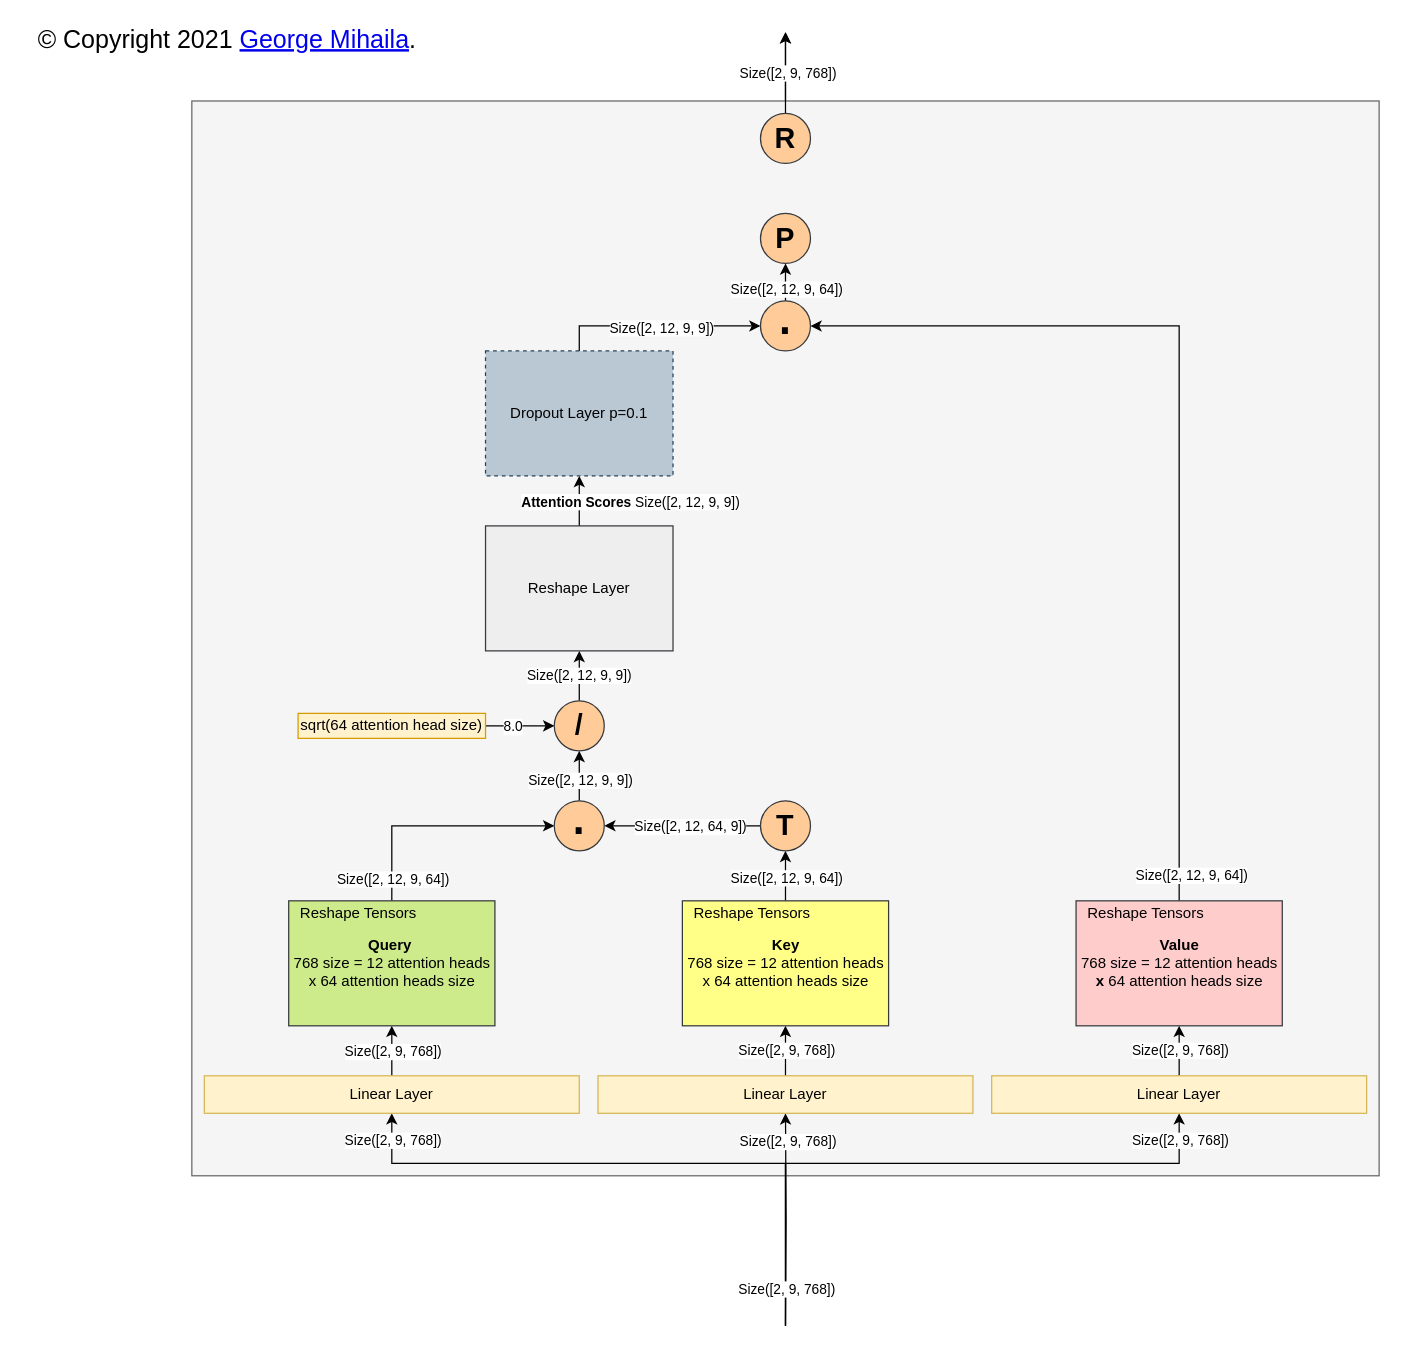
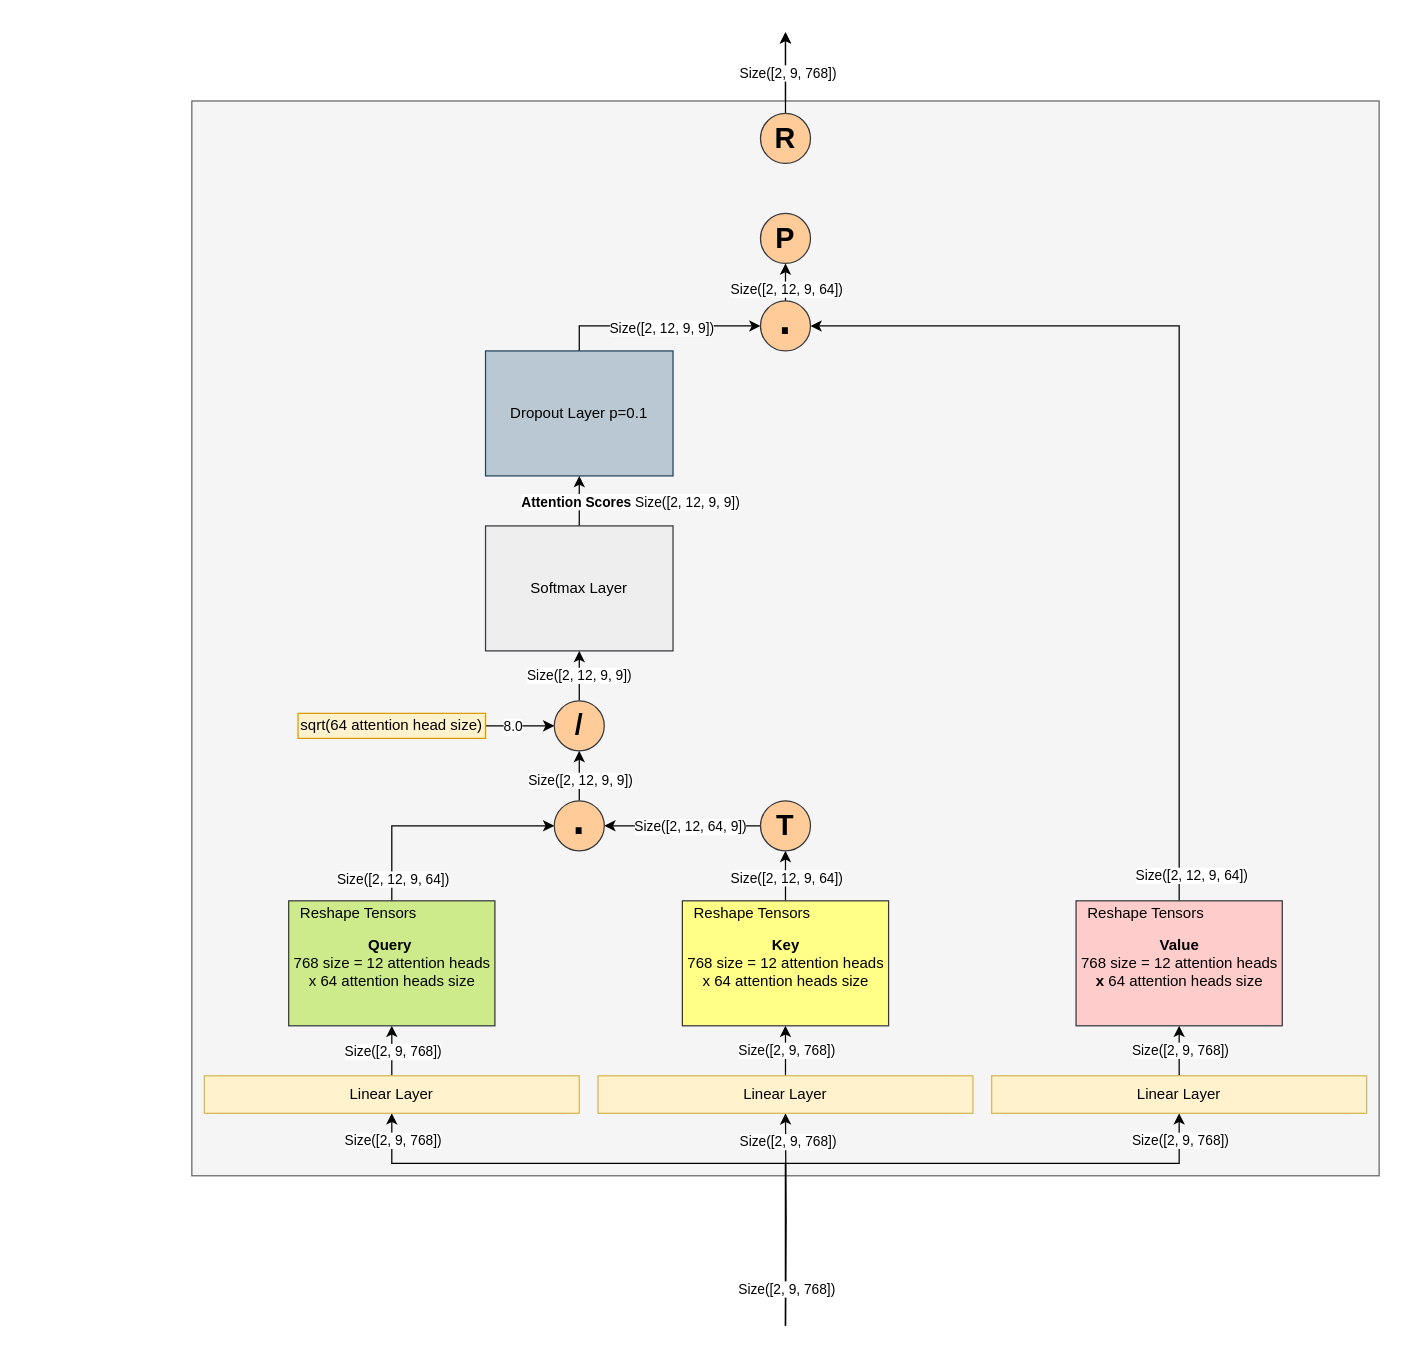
node "© Copyright 2021 George Mihaila.": removed
node "Dropout Layer p=0.1": style dashed -> solid
node "Reshape Layer": label "Reshape Layer" -> "Softmax Layer"
